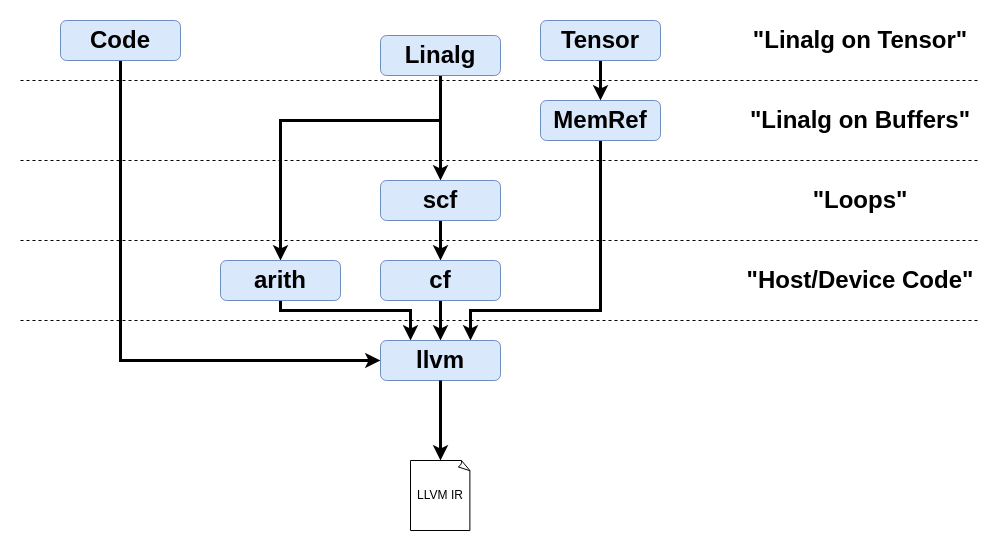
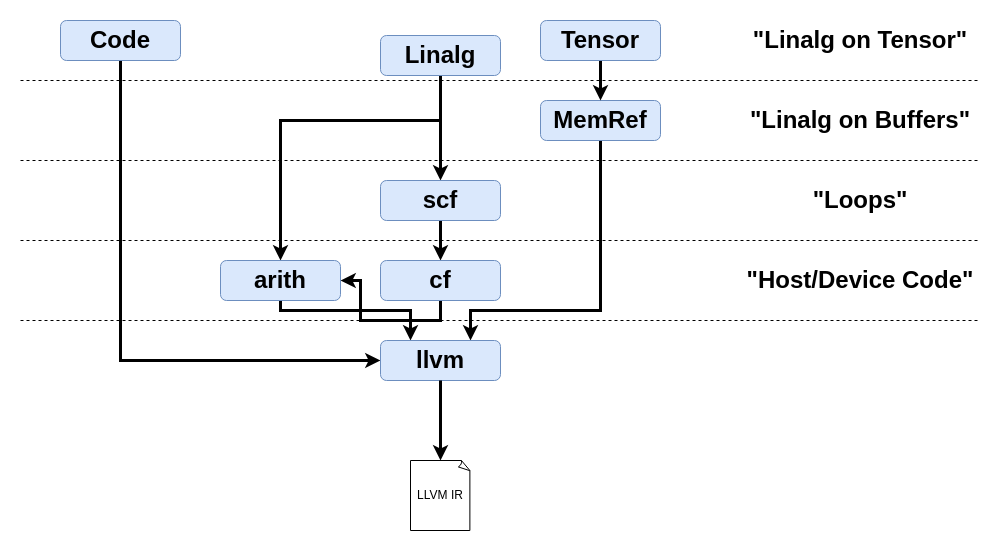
edge "cf" -> "llvm": now "cf" -> "arith"
